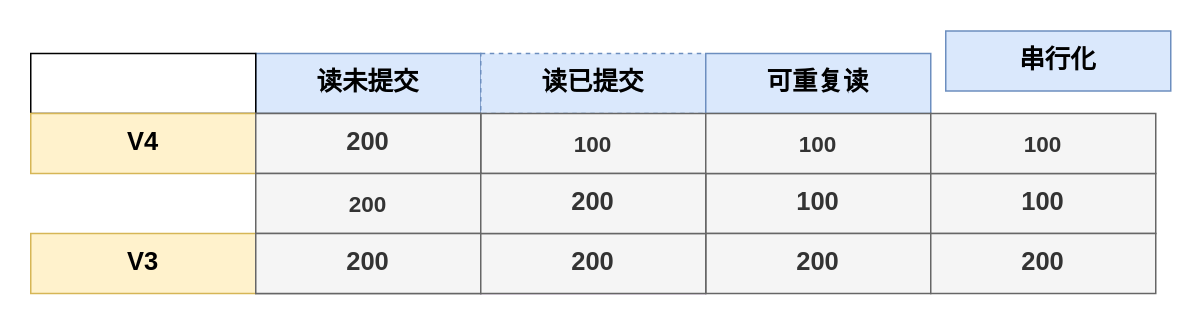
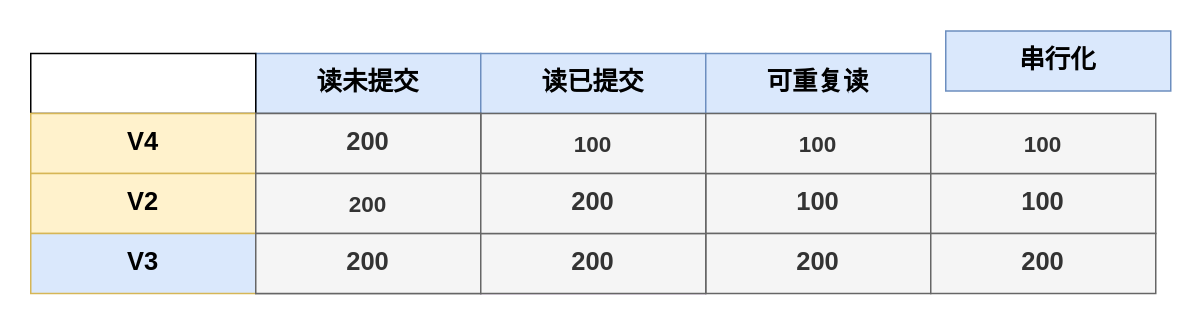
node "读已提交": style dashed -> solid
node "V2": added
node "V3": fillcolor #fff2cc -> #dae8fc
